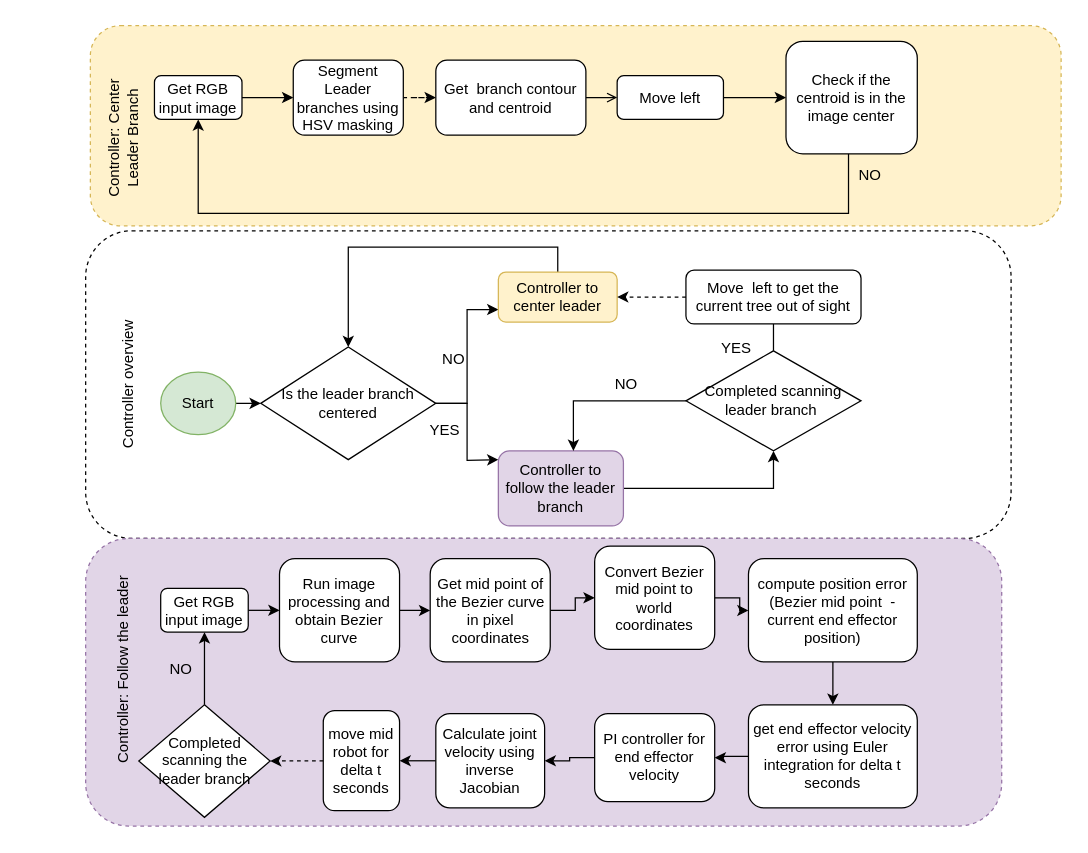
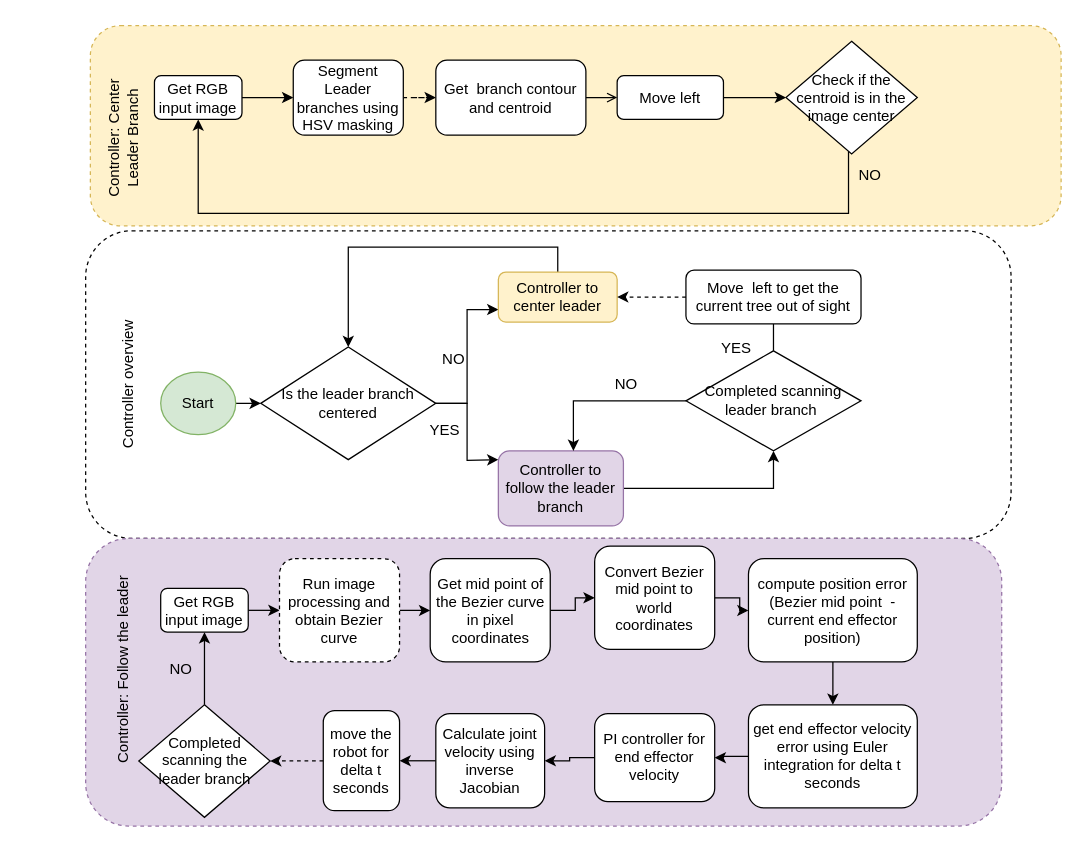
node "Check if the centroid is in the image center": shape rounded rectangle -> diamond
node "Run image processing and obtain Bezier curve": style solid -> dashed
node "move mid robot for delta t seconds": label "move mid robot for delta t seconds" -> "move the robot for delta t seconds"
